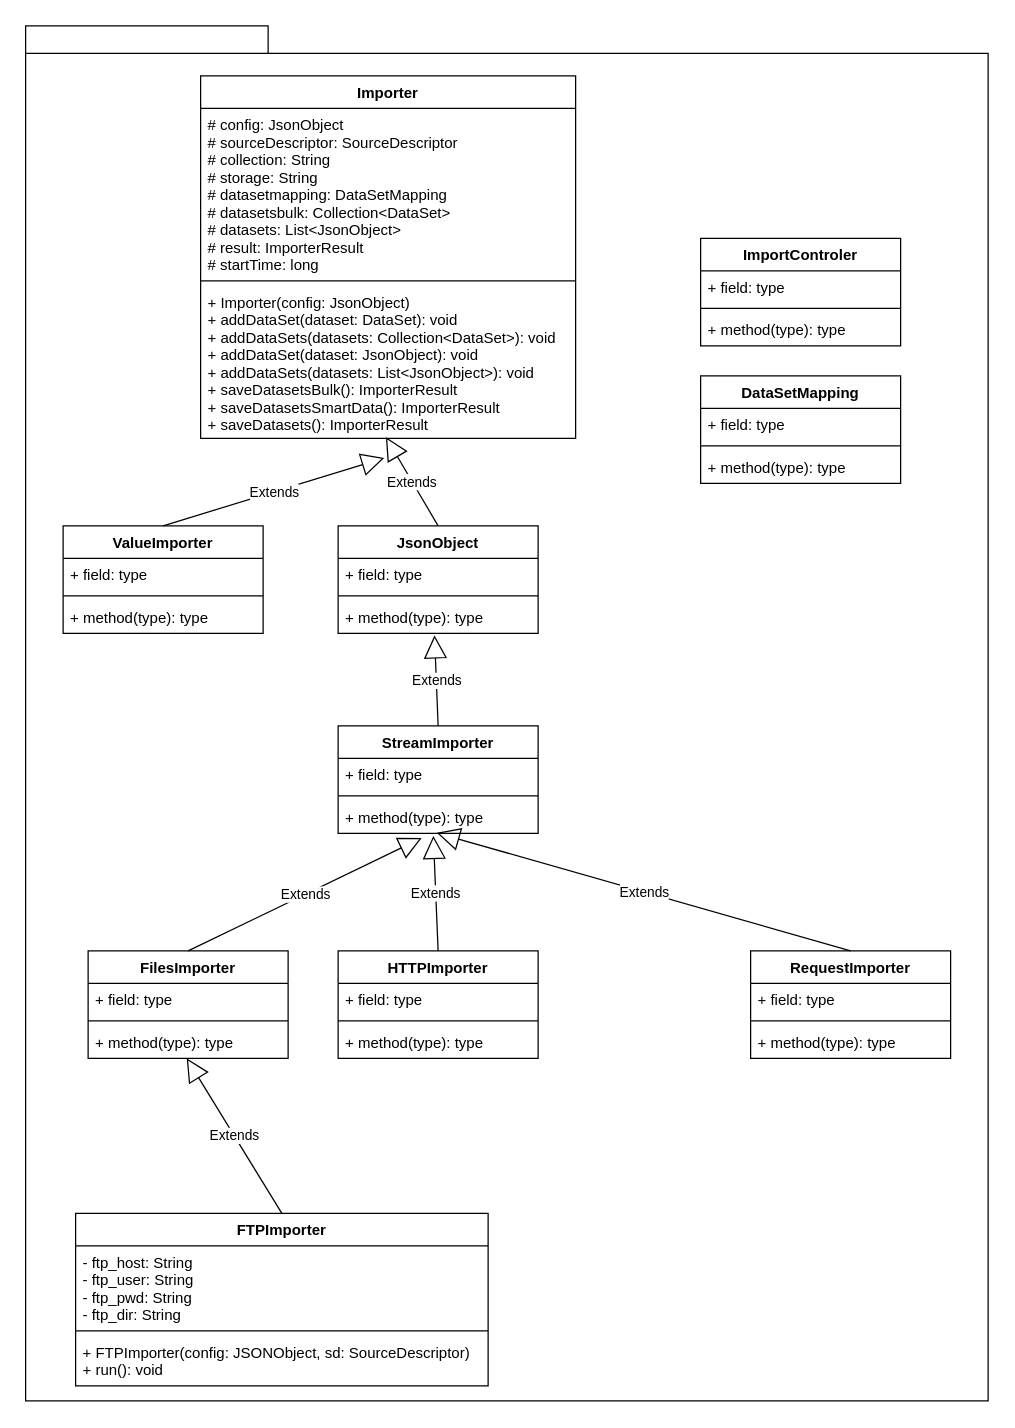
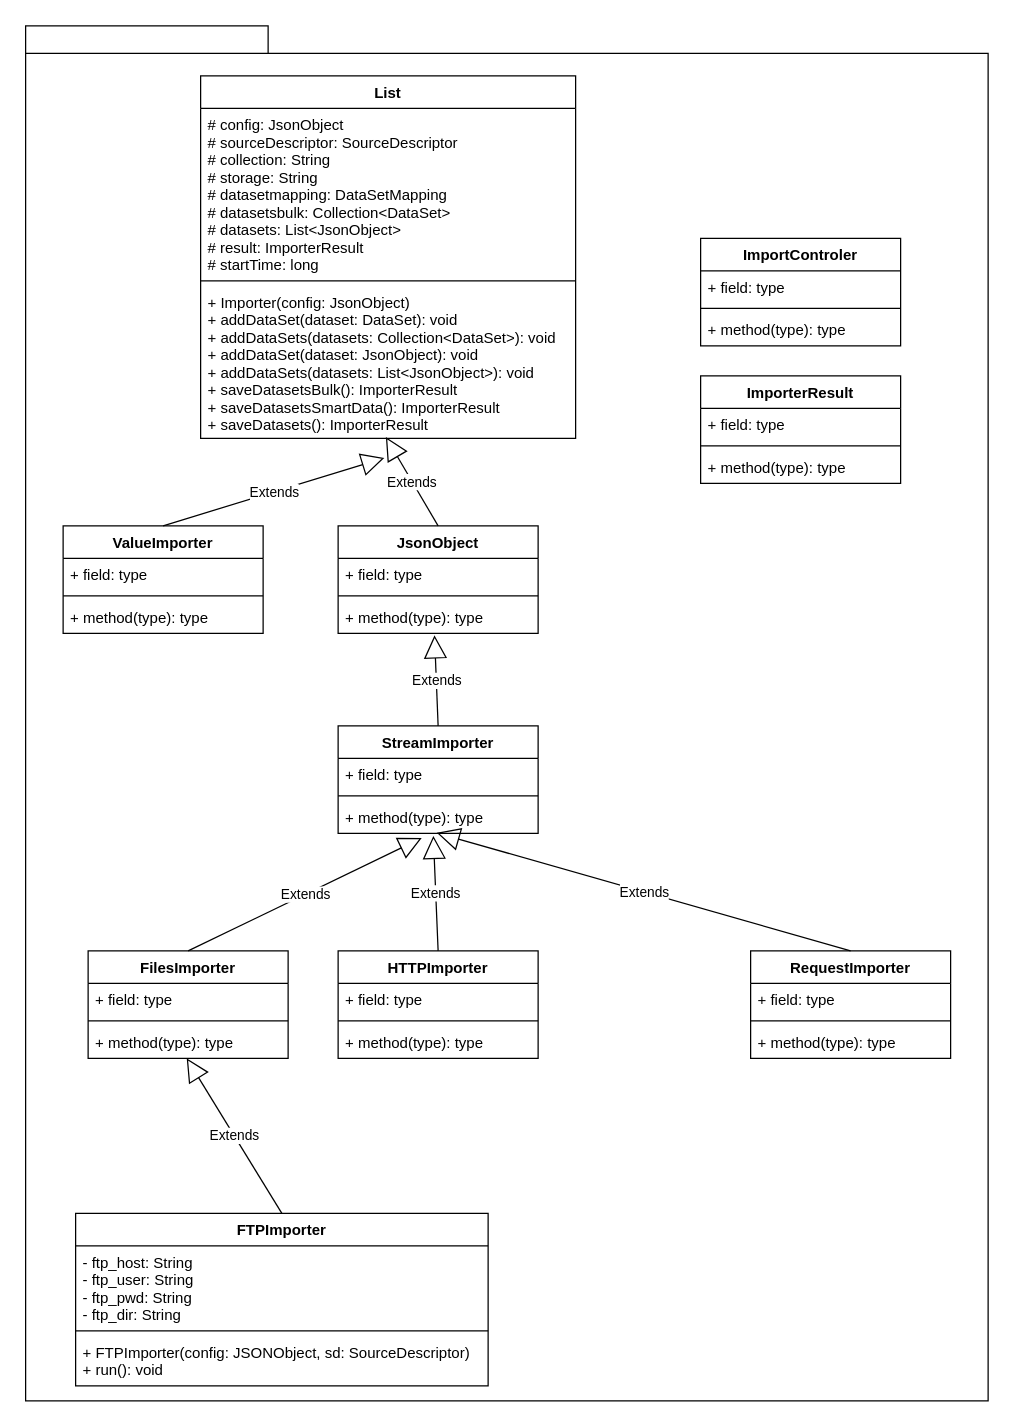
node "Importer": label "Importer" -> "List"
node "DataSetMapping": label "DataSetMapping" -> "ImporterResult"
